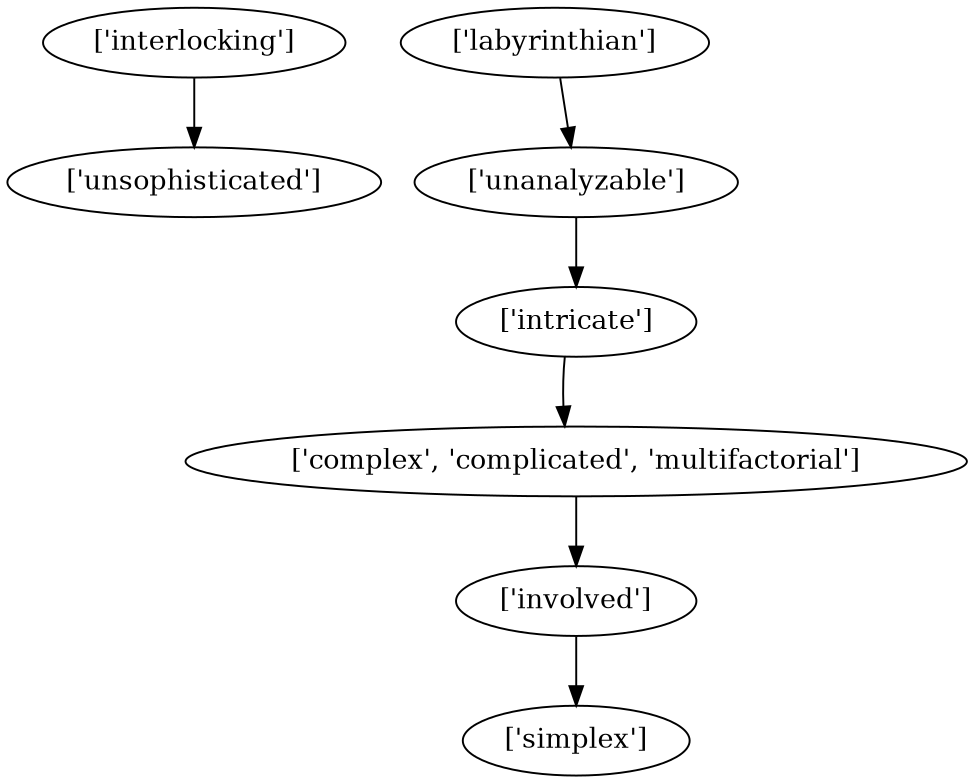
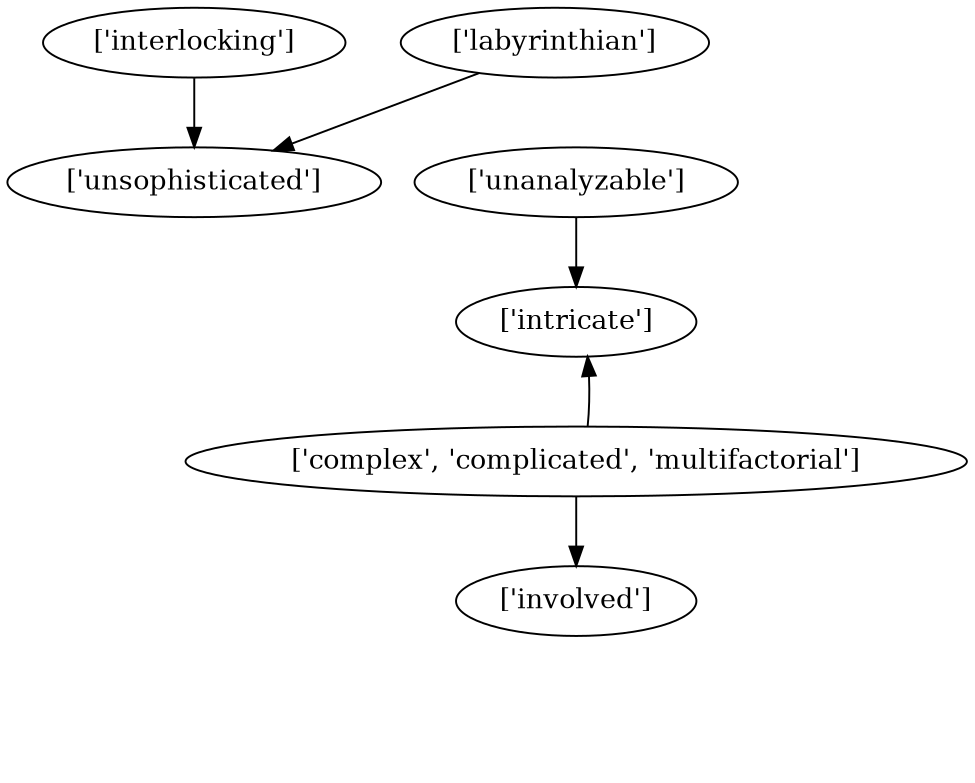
edge "['labyrinthian']" -> "['unanalyzable']": now "['labyrinthian']" -> "['unsophisticated']"
edge "['intricate']" -> "['complex', 'complicated', 'multifactorial']": reversed
node "['simplex']": removed
